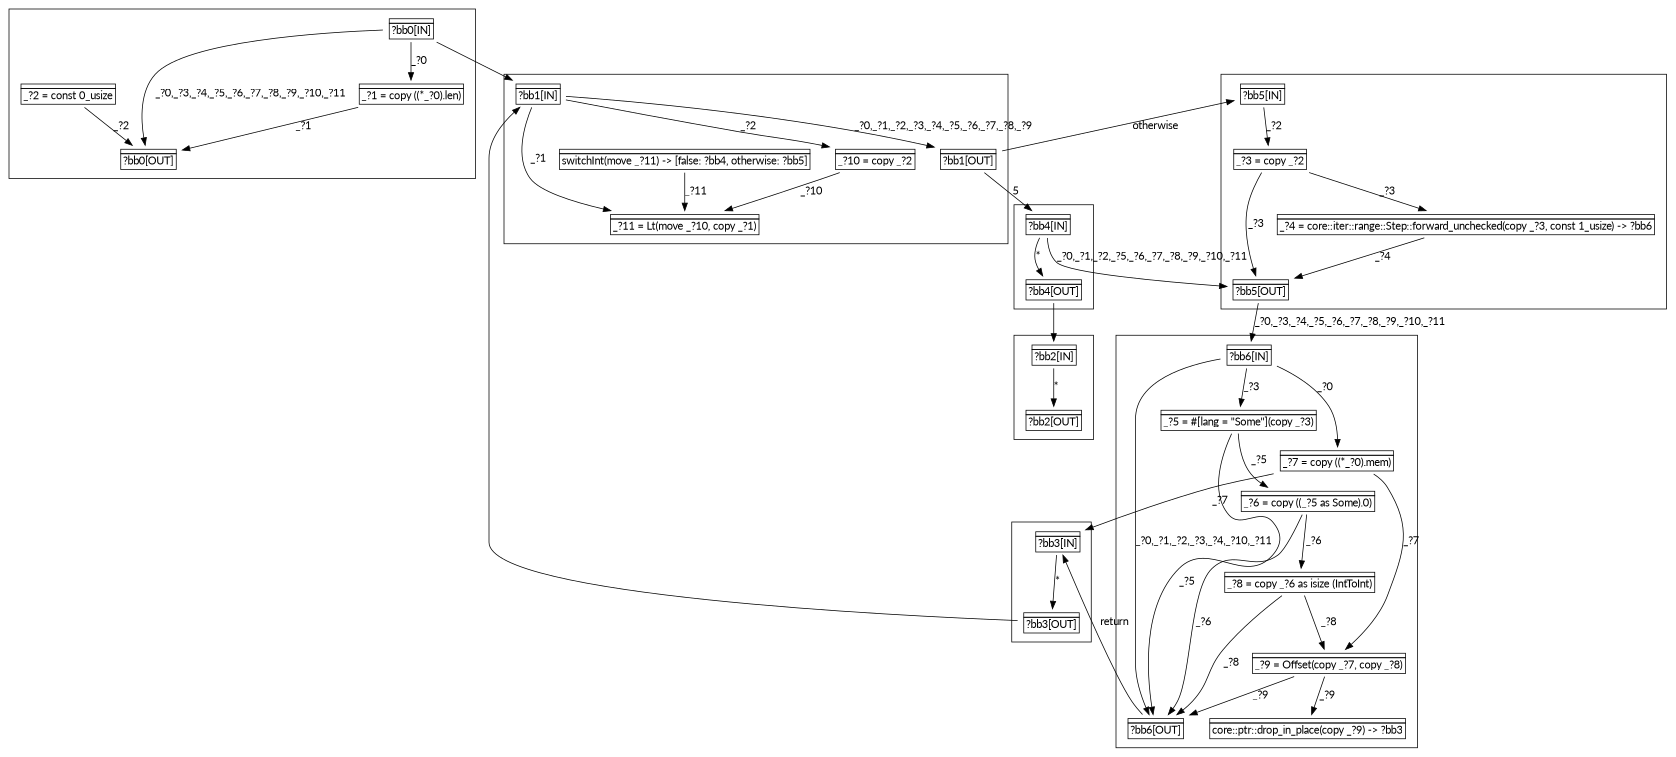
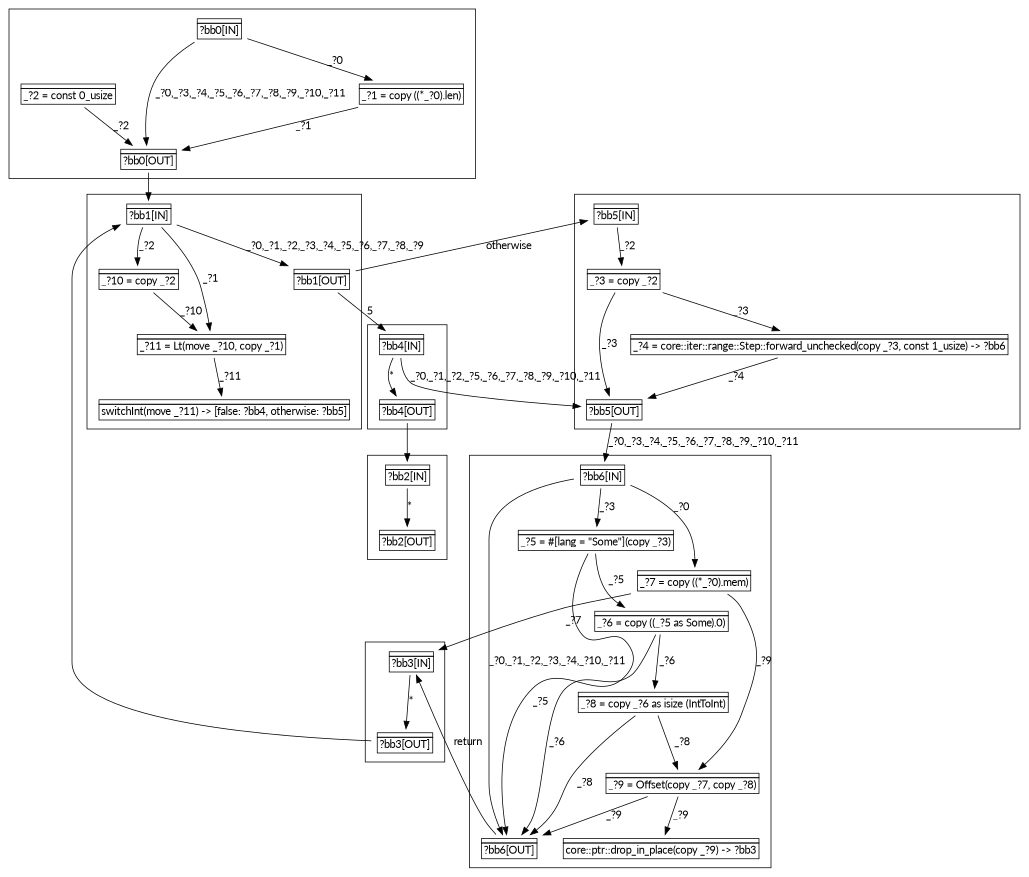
edge "?bb0[IN]" -> "?bb1[IN]": now "?bb0[OUT]" -> "?bb1[IN]"
edge "switchInt(move _?11) -> [false: ?bb4, otherwise: ?bb5]" -> "_?11 = Lt(move _?10, copy _?1)": reversed
edge "_?7 = copy ((*_?0).mem)" -> "_?9 = Offset(copy _?7, copy _?8)": label "_?7" -> "_?9"
